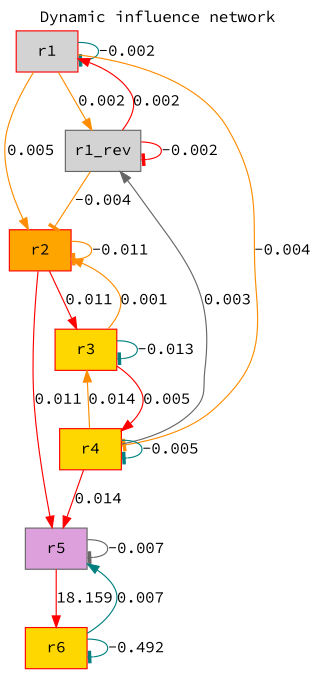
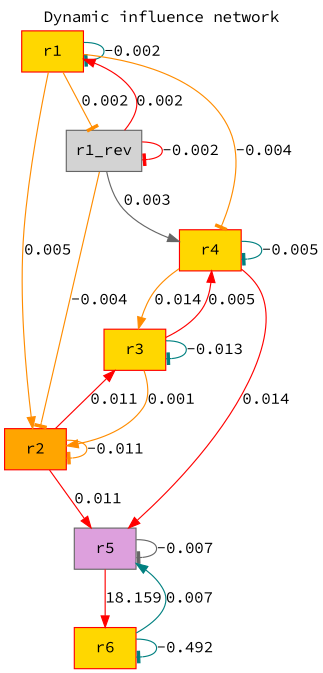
node "r1": fillcolor lightgrey -> gold
edge "r1" -> "r1_rev": arrowhead normal -> tee
edge "r4" -> "r1_rev": reversed
